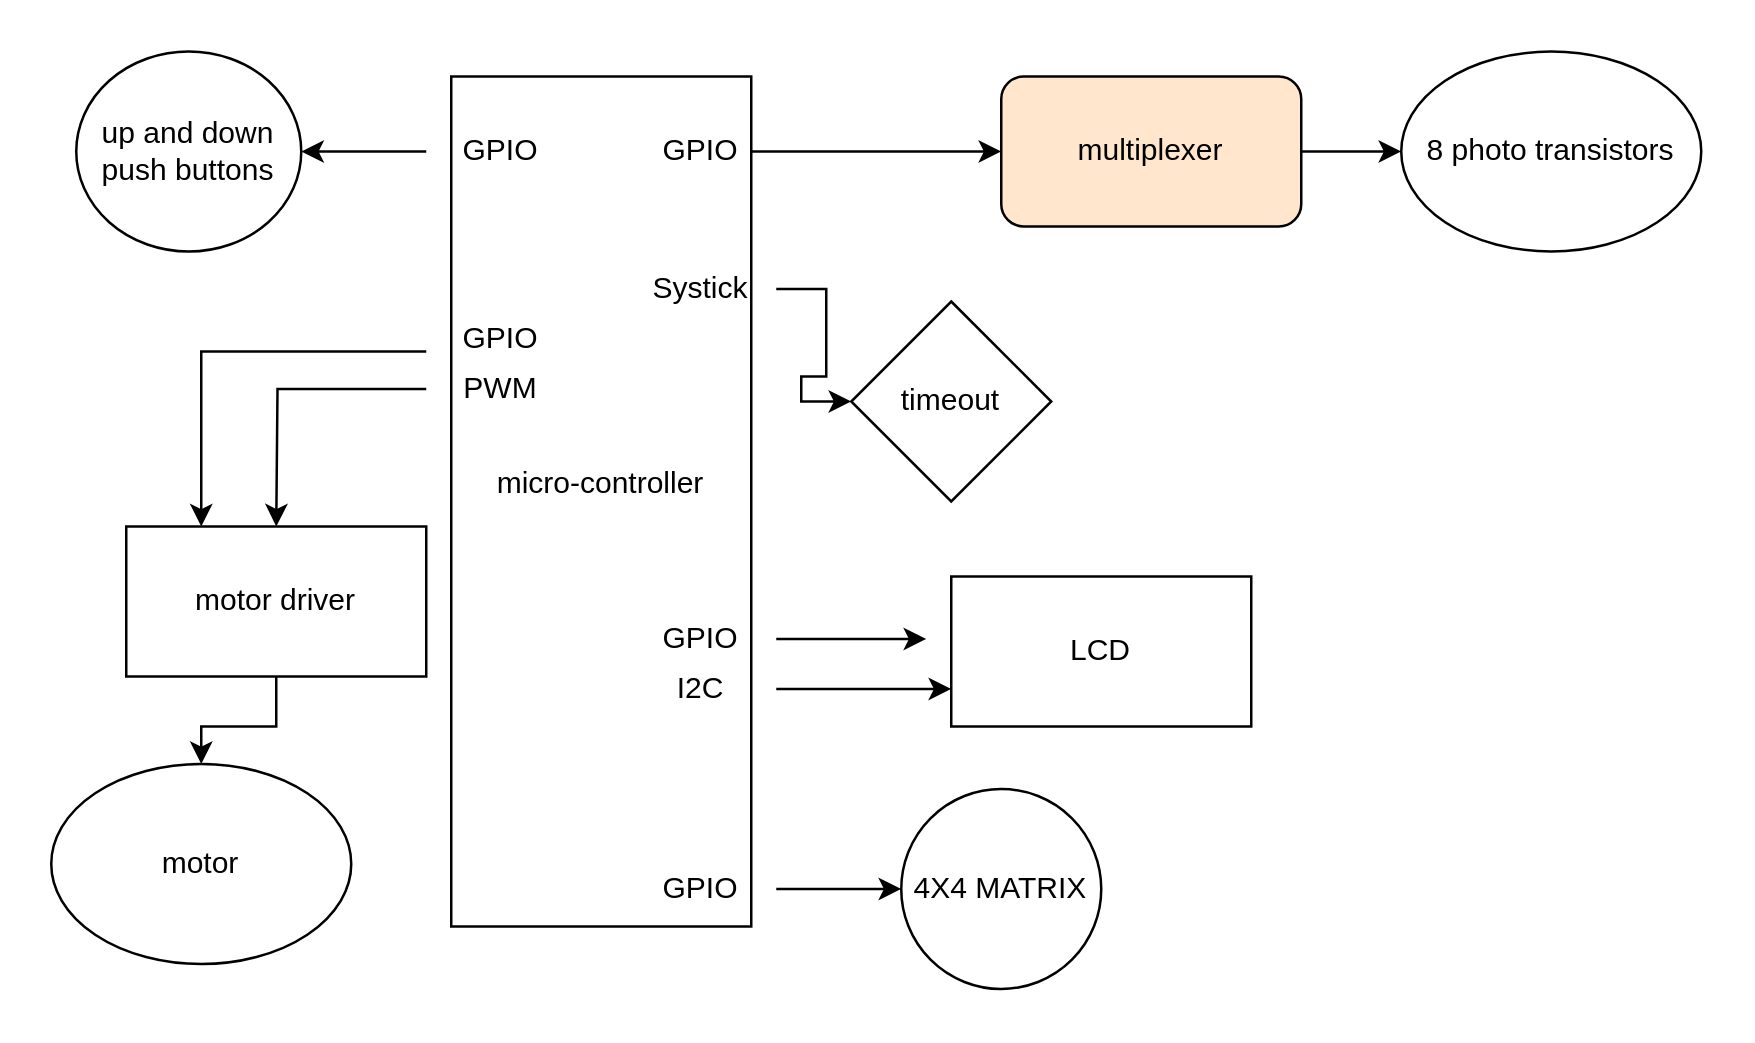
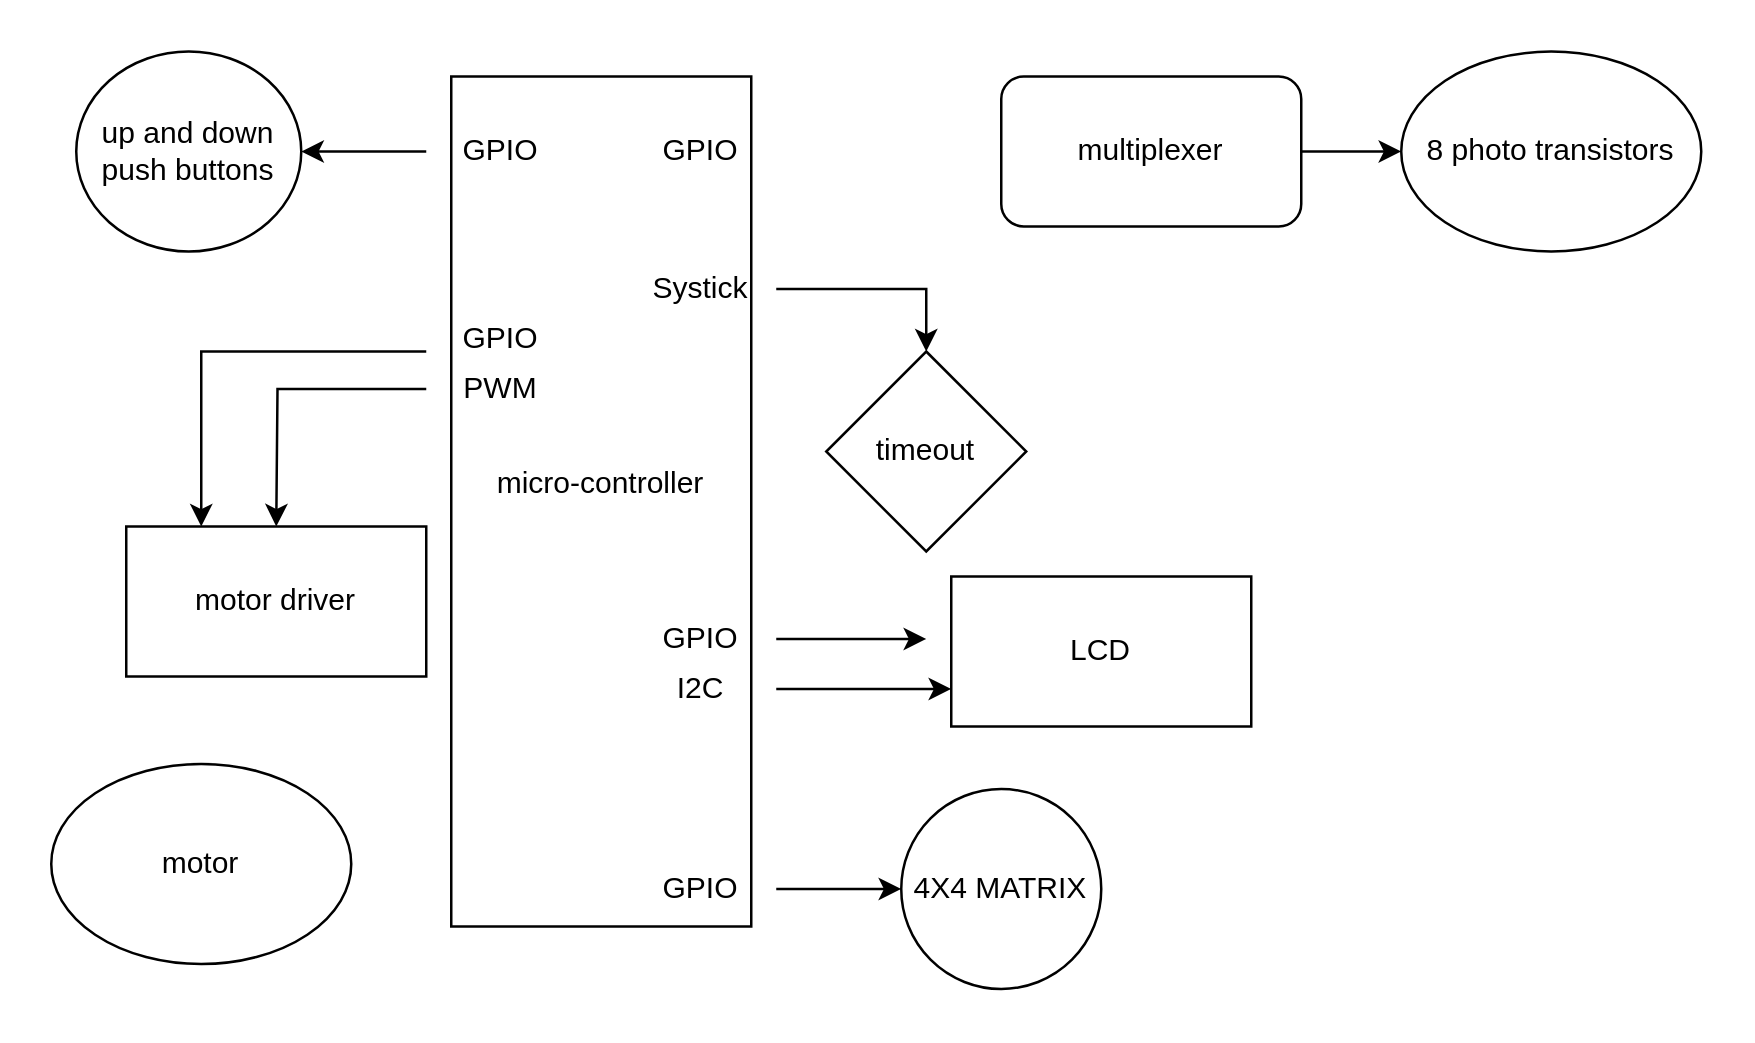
edge "micro-controller" -> "multiplexer": removed
node "multiplexer": fillcolor #ffe6cc -> #ffffff
node "timeout": moved (951, 401) -> (926, 451)
edge "motor driver" -> "motor": removed
